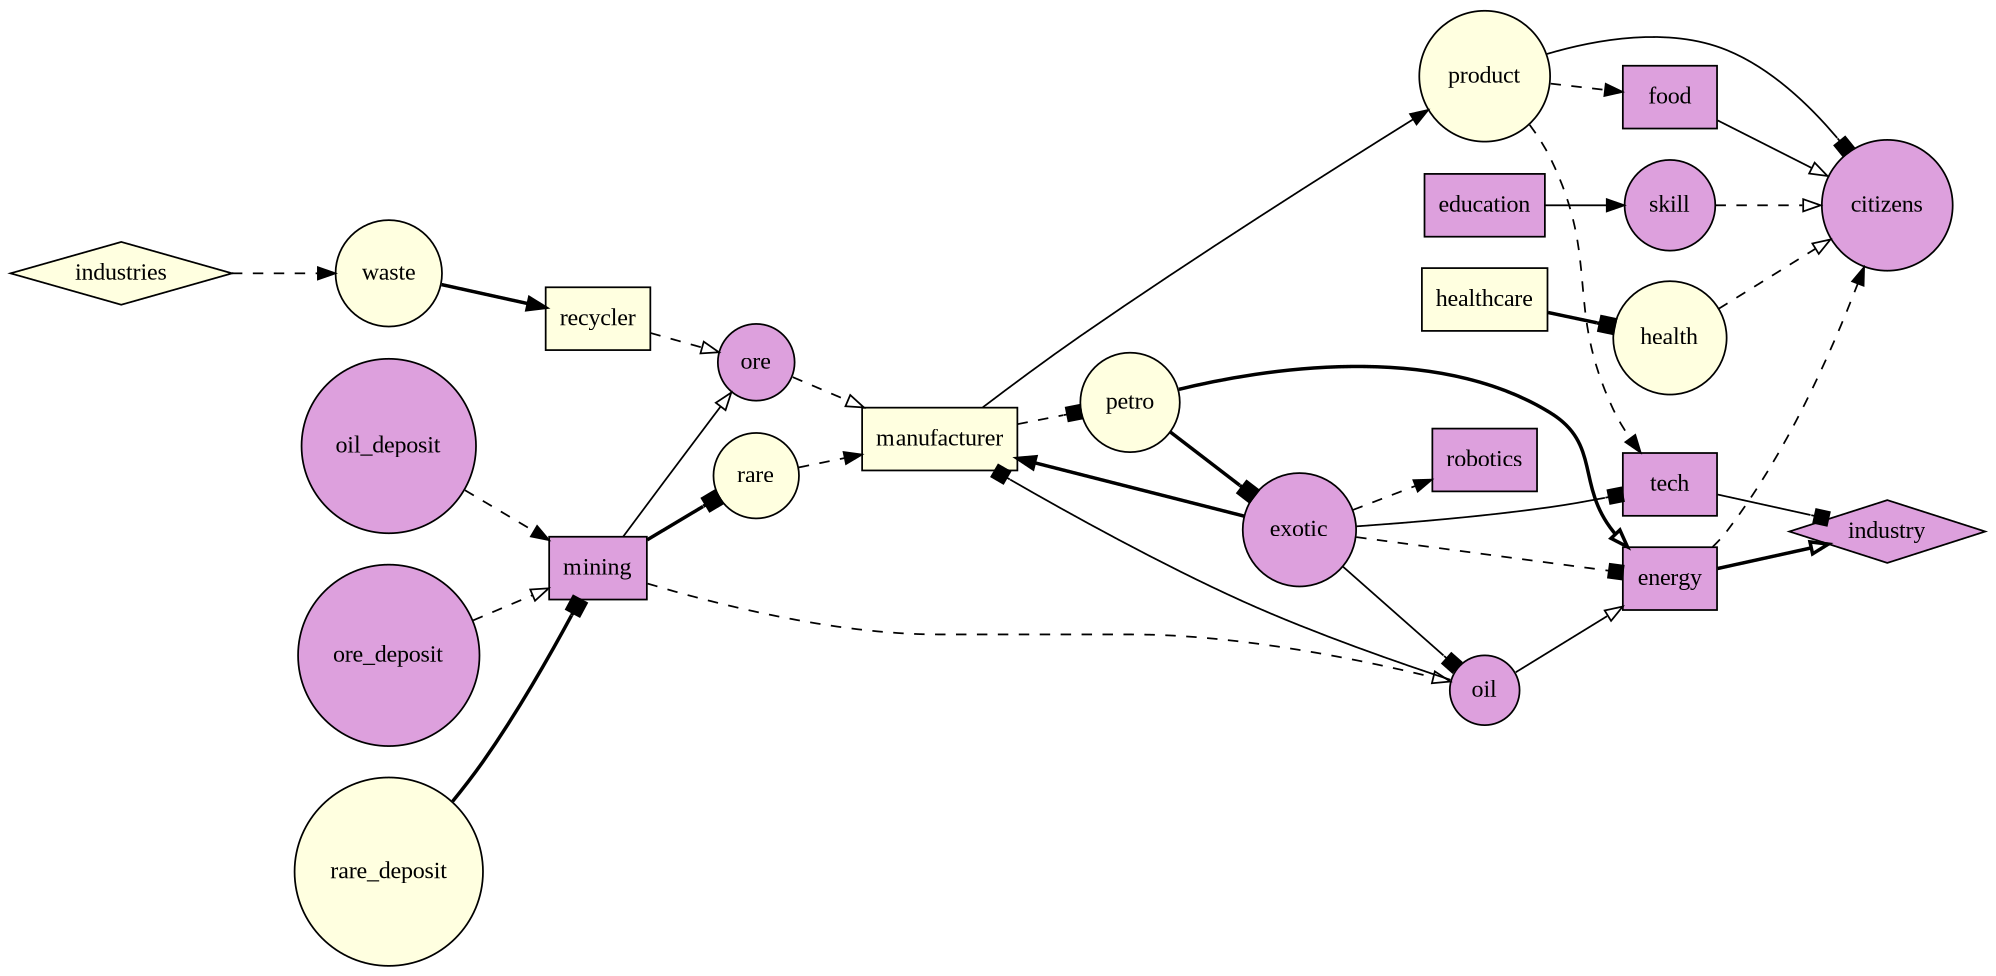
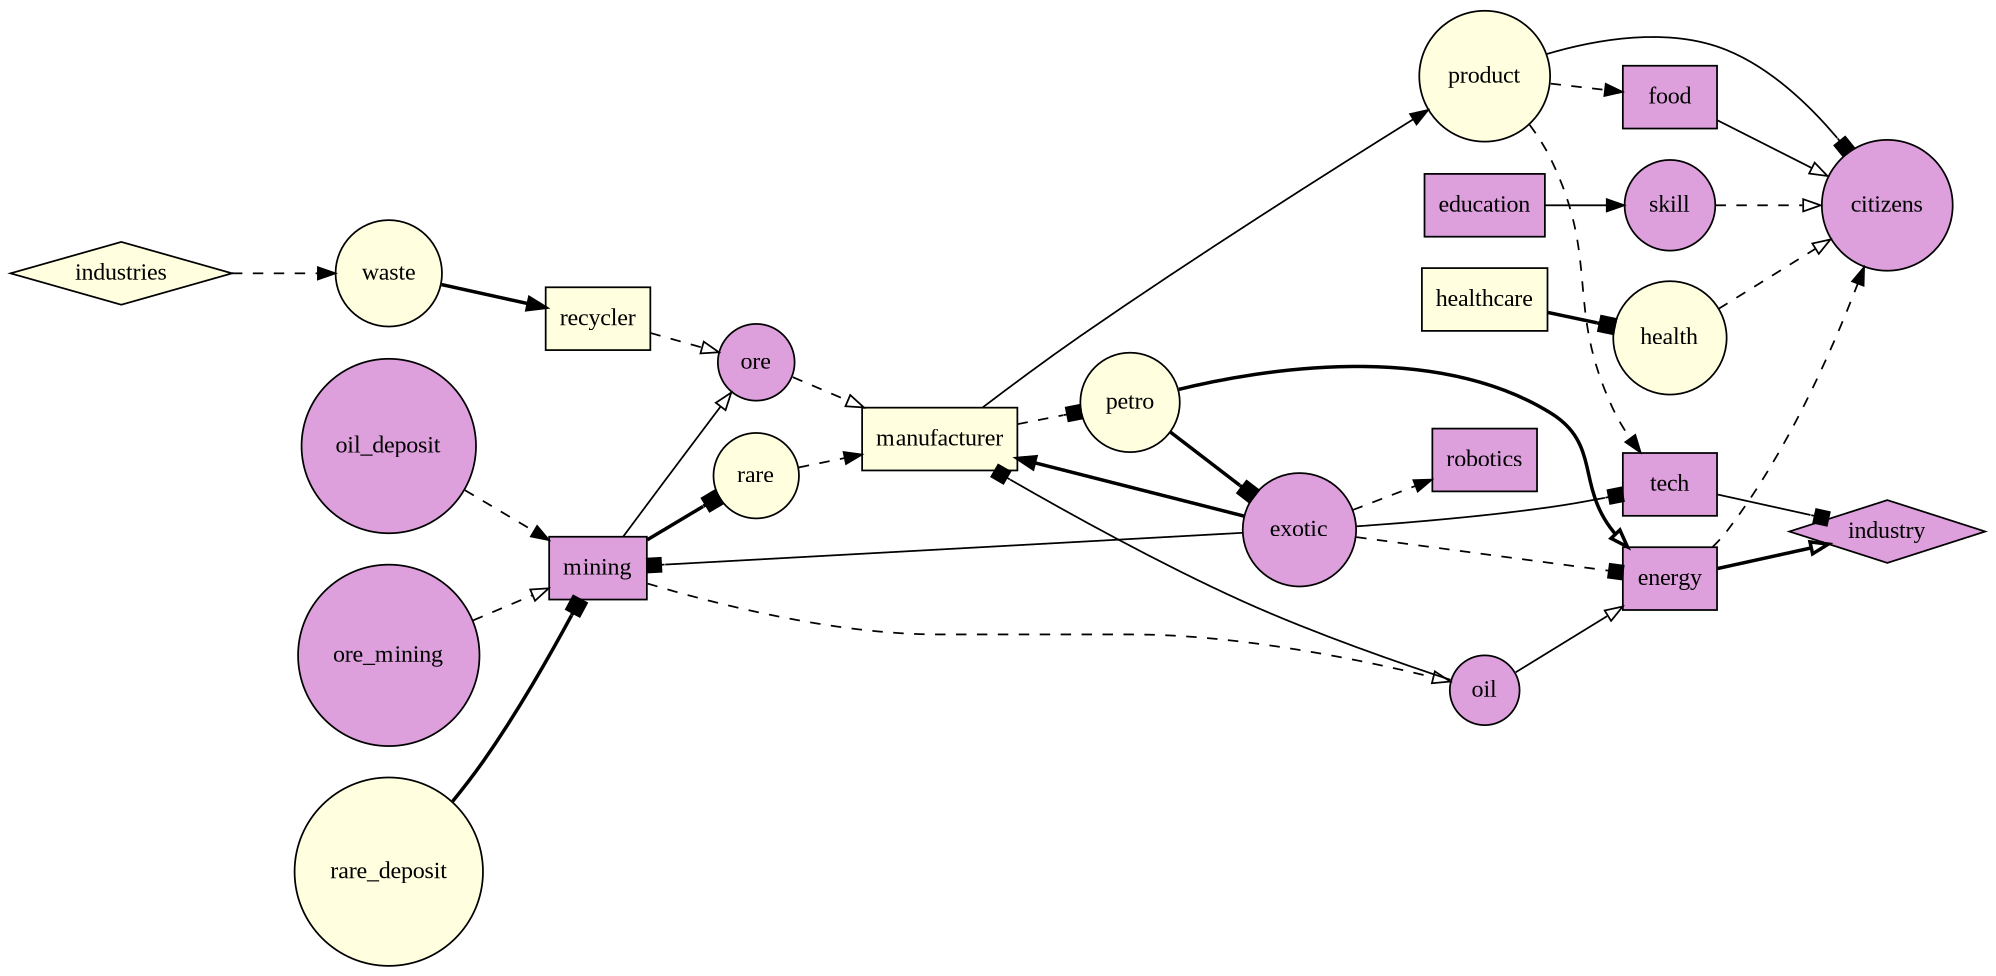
edge "exotic" -> "oil": now "exotic" -> "mining"
node "ore_deposit": label "ore_deposit" -> "ore_mining"
